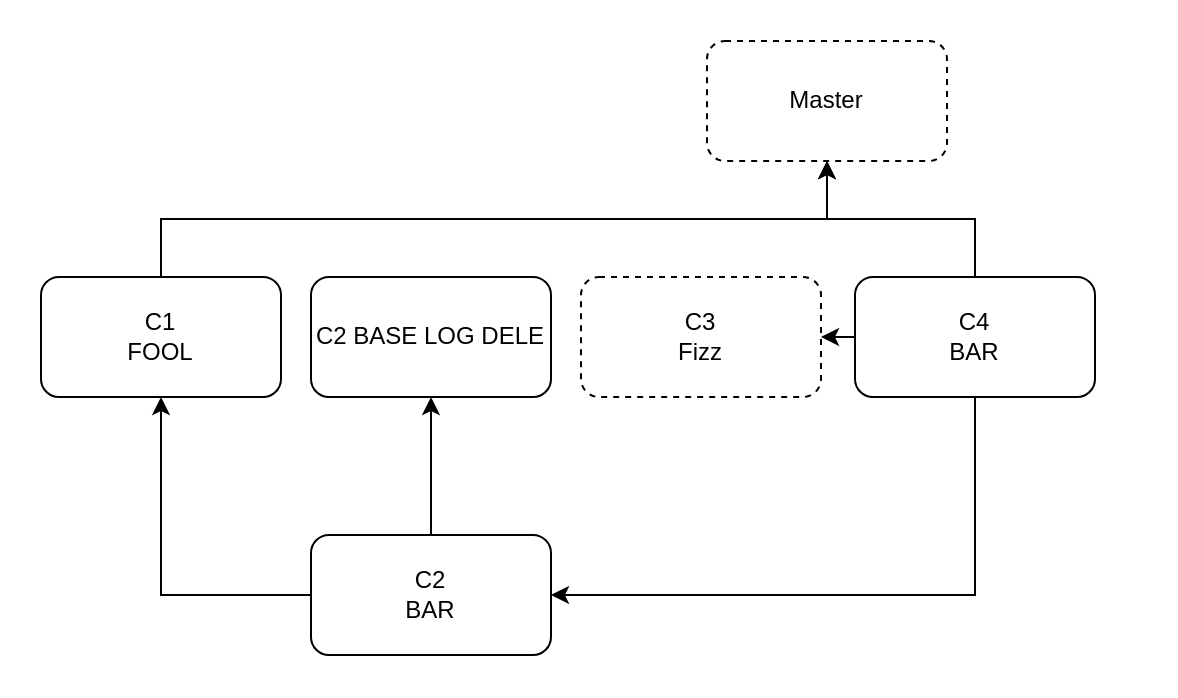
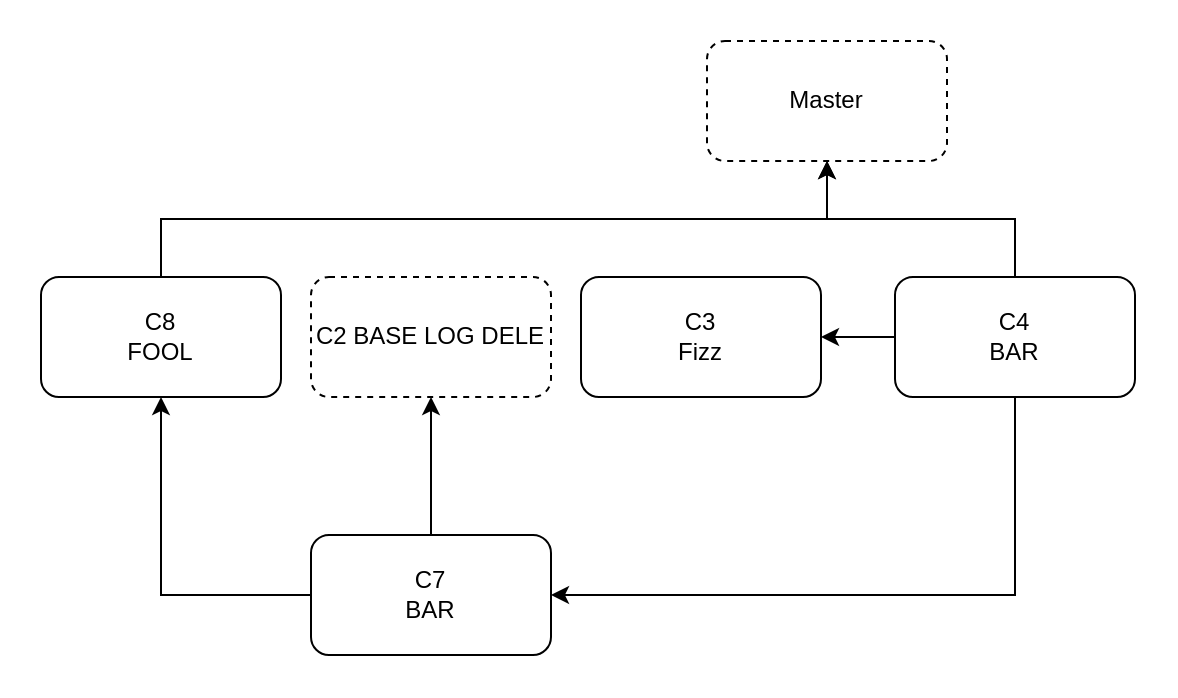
node "C1 FOOL": label "C1 FOOL" -> "C8 FOOL"
node "C2 BASE LOG DELE": style solid -> dashed
node "C3 Fizz": style dashed -> solid
node "C4 BAR": moved (975, 337) -> (1015, 337)
node "C2 BAR": label "C2 BAR" -> "C7 BAR"
